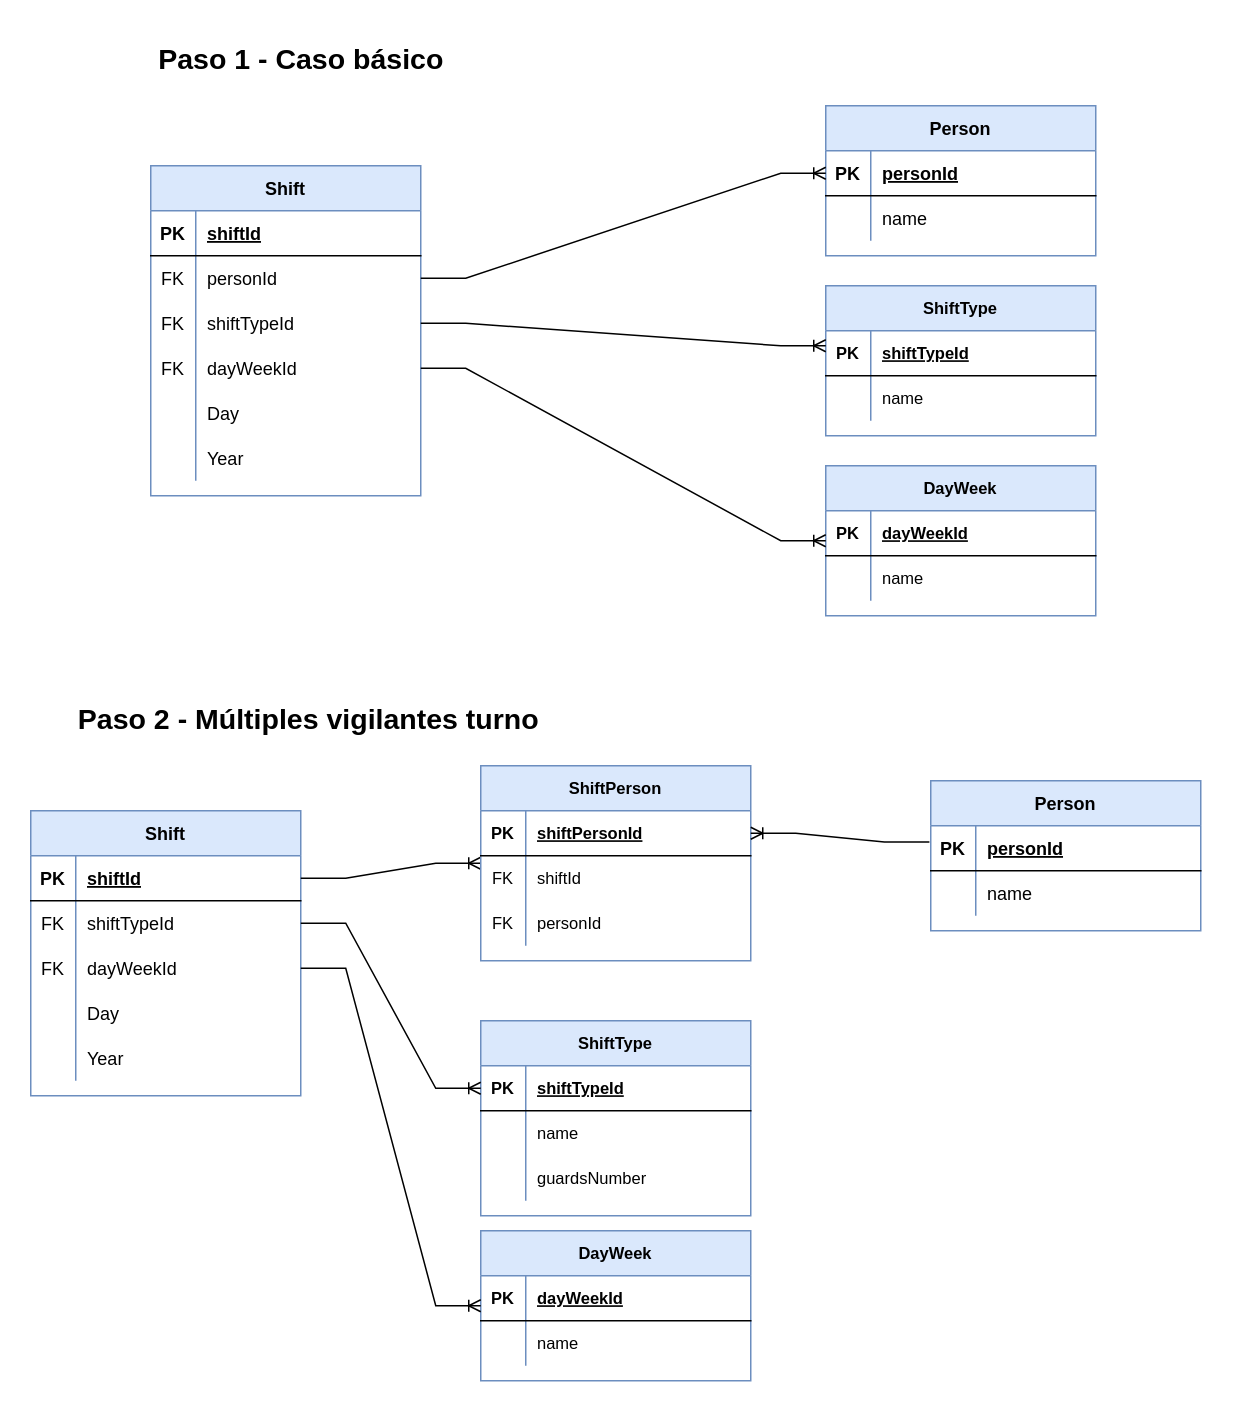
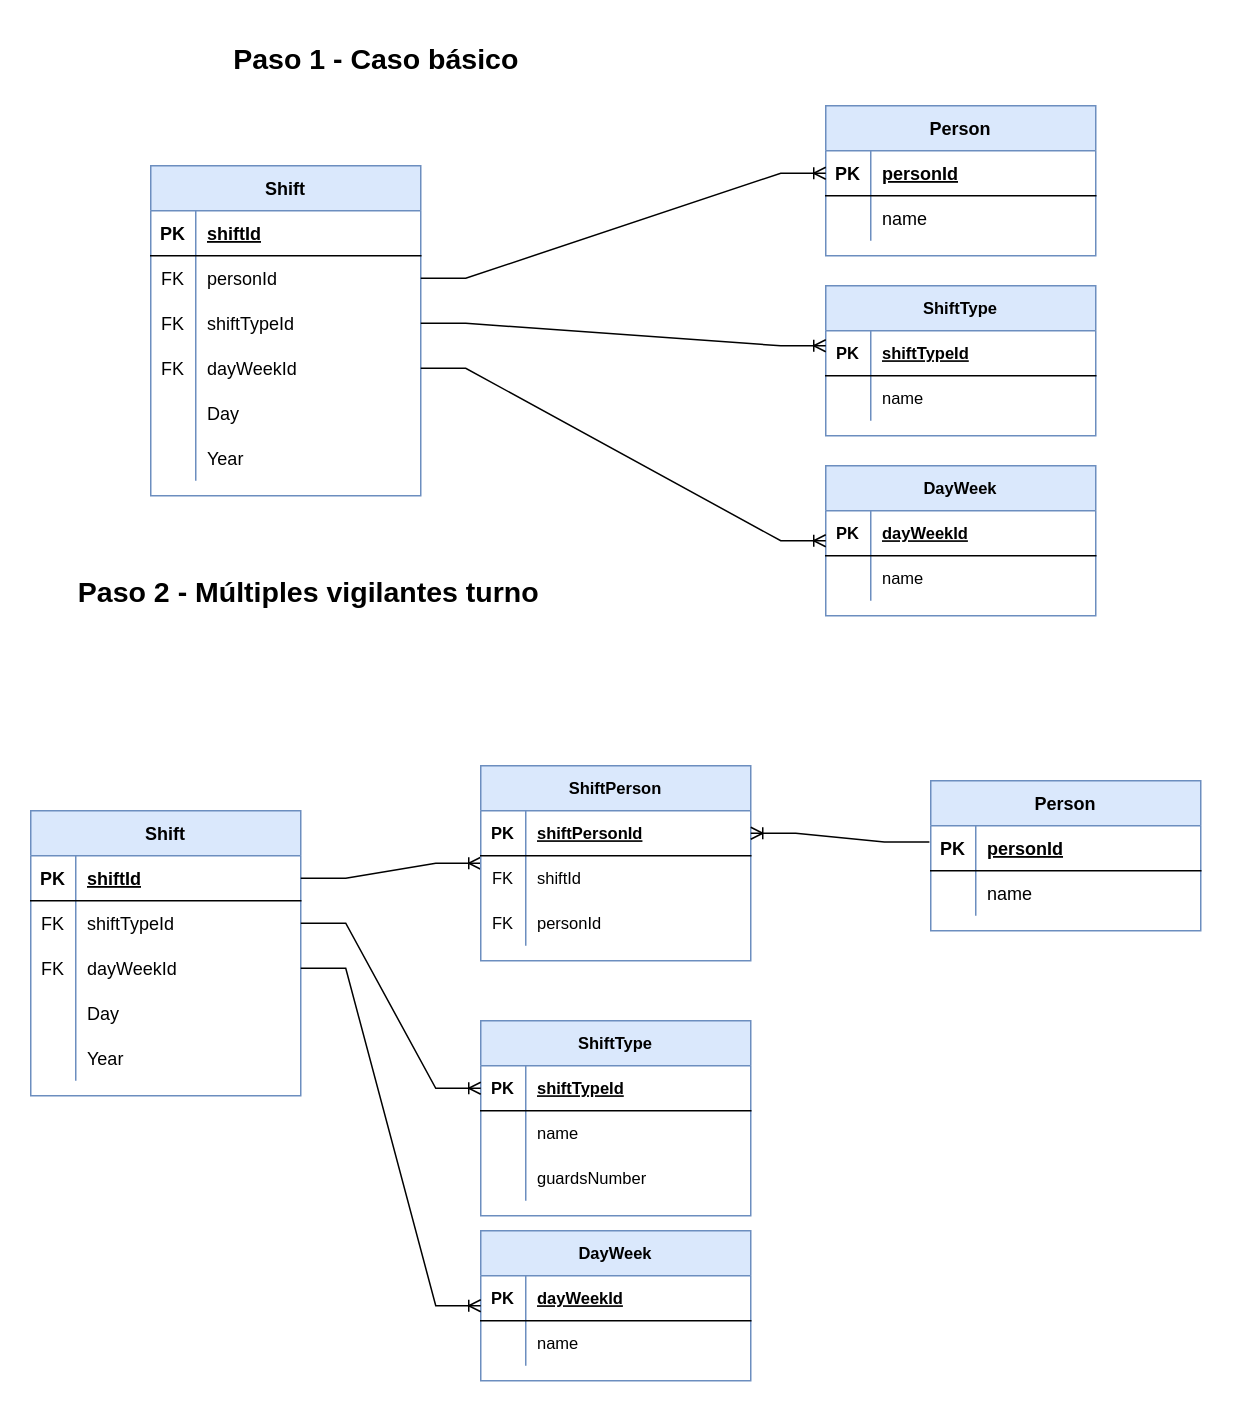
node "Paso 1 - Caso básico": moved (301, 61) -> (376, 61)
node "Paso 2 - Múltiples vigilantes turno": moved (308, 721) -> (308, 593)
